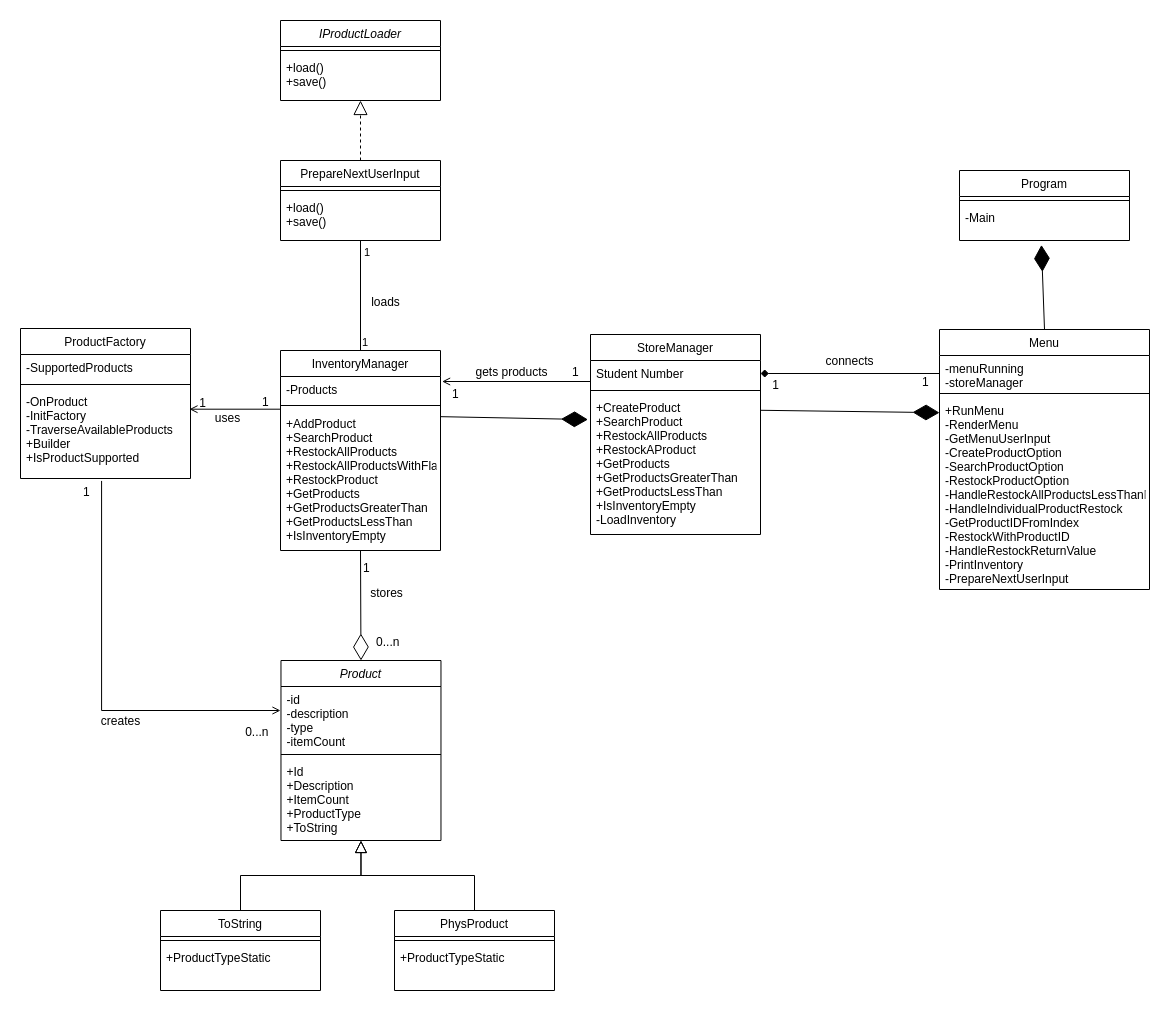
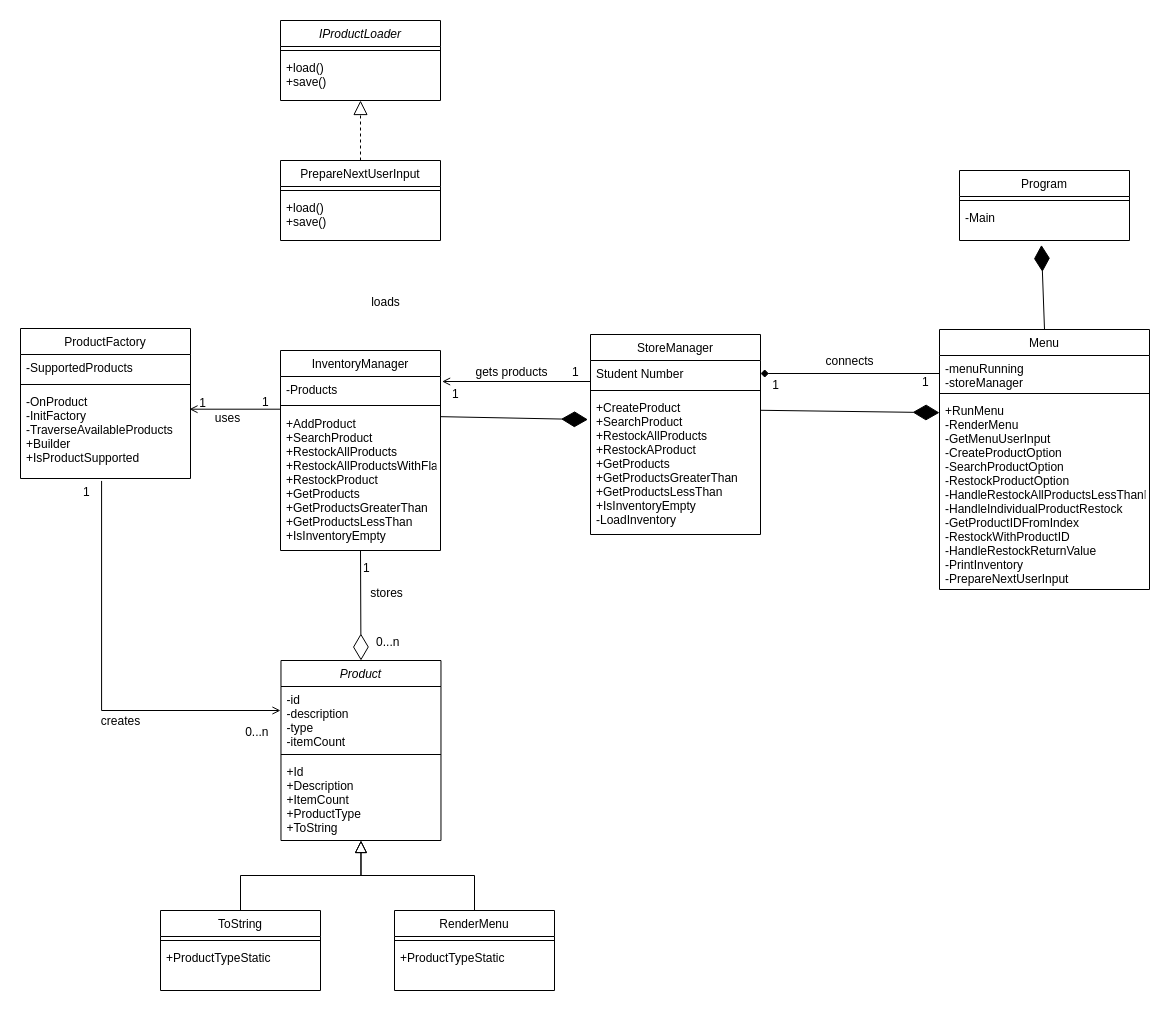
edge "PrepareNextUserInput" -- "InventoryManager": removed, labels "1", "1"
node "PhysProduct": label "PhysProduct" -> "RenderMenu"
